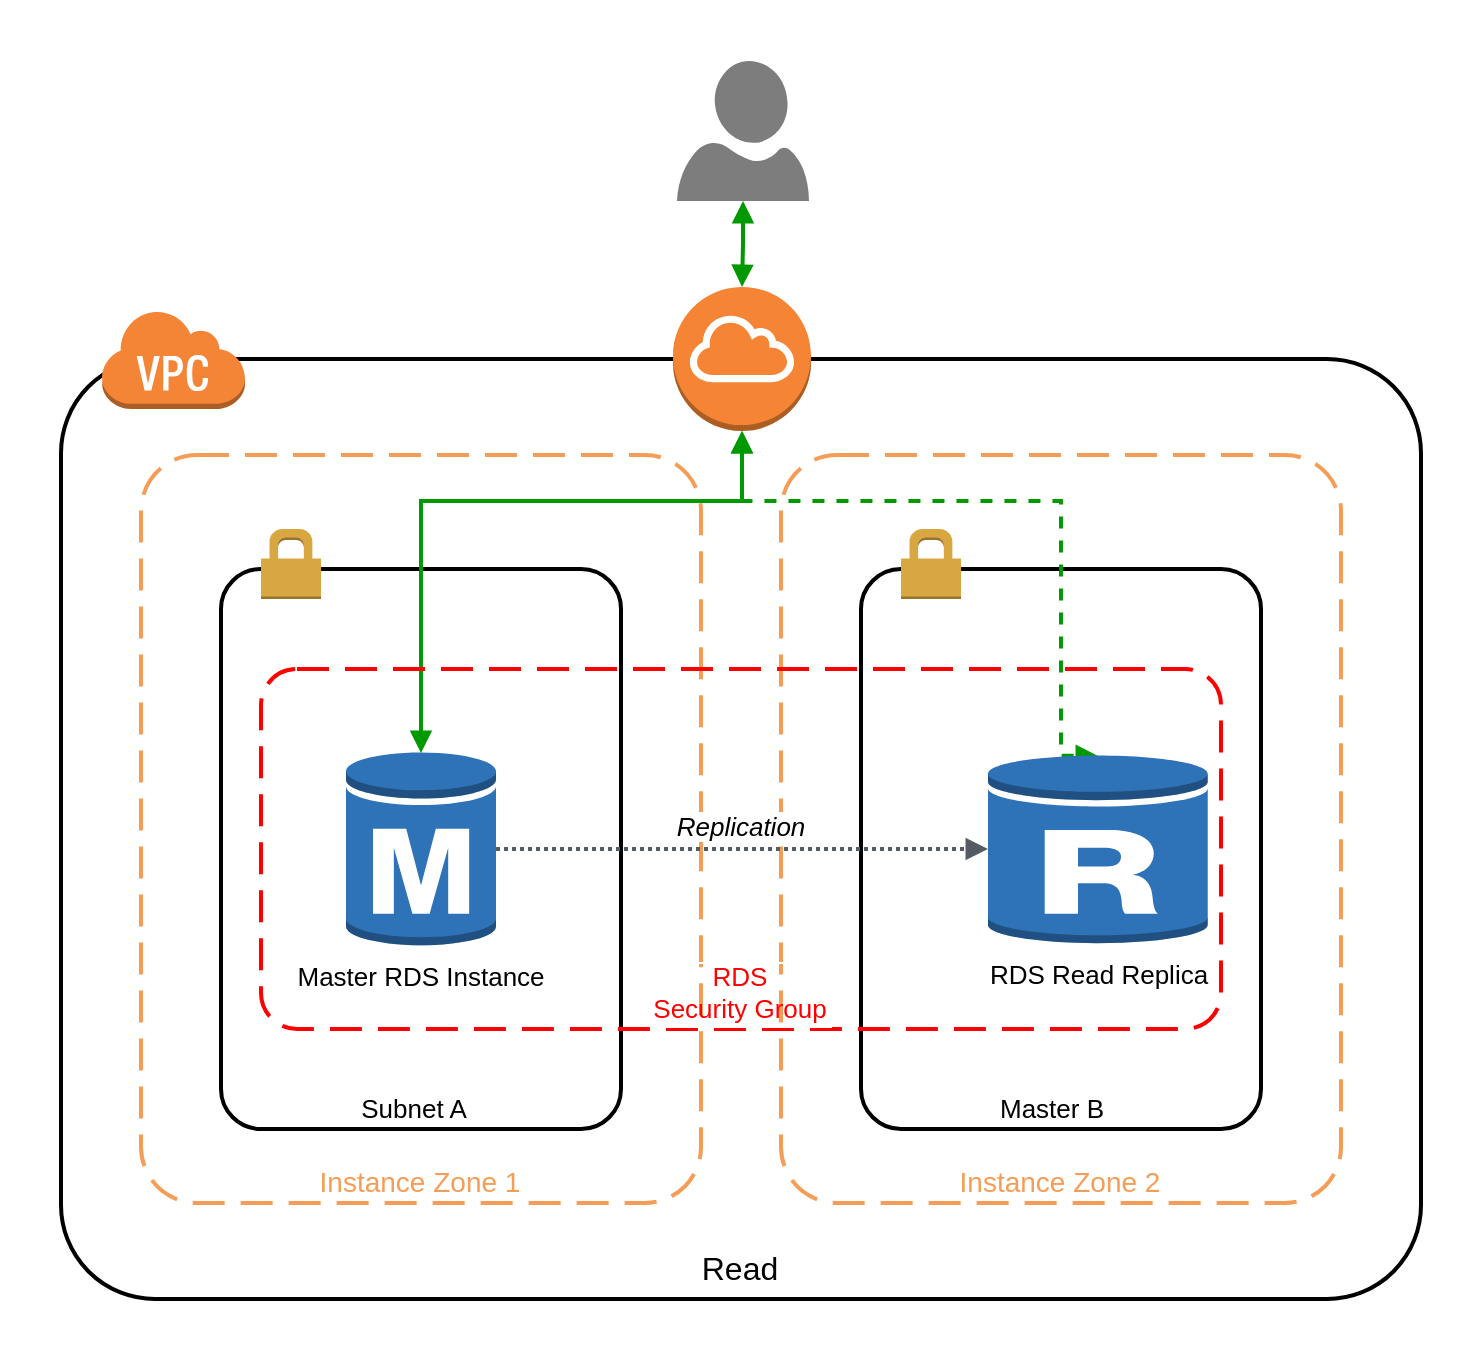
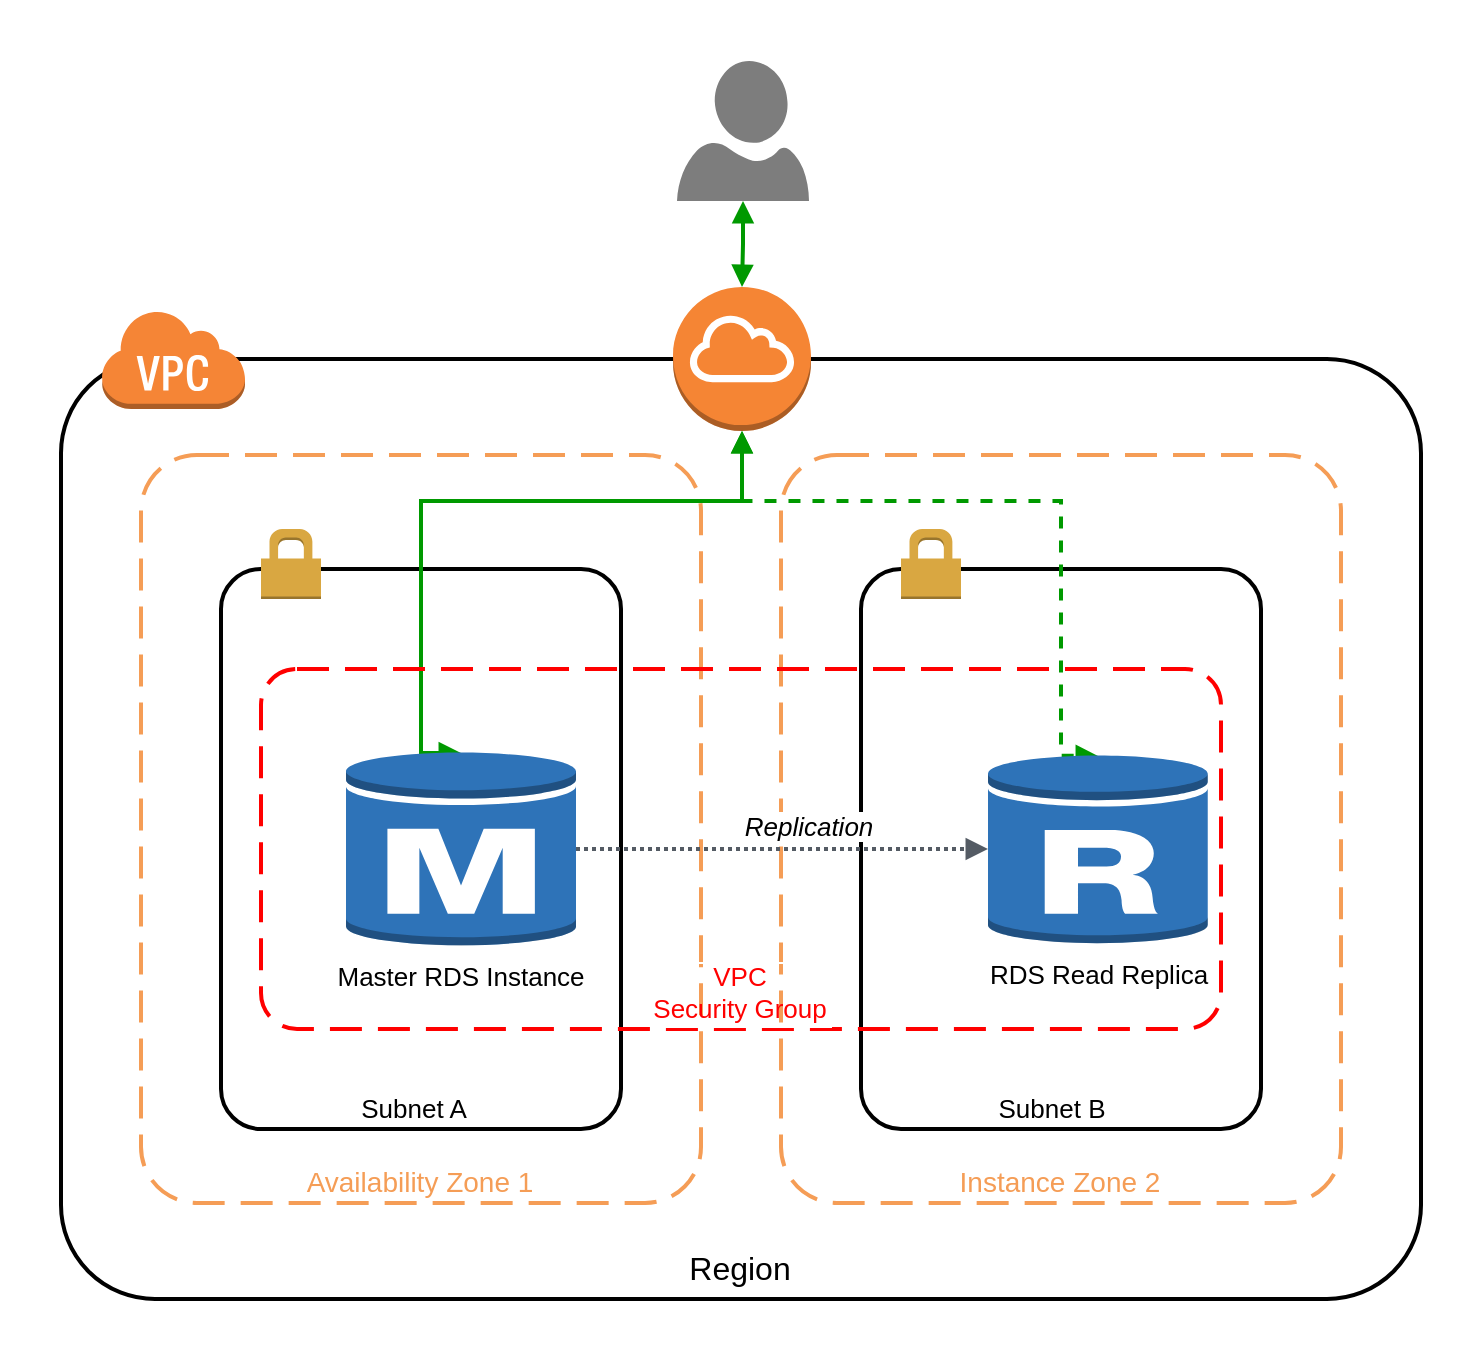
node "Master RDS Instance": size 150x200 -> 230x200
node "RDS Security Group": label "RDS Security Group" -> "VPC Security Group"
node "Master B": label "Master B" -> "Subnet B"
node "Instance Zone 1": label "Instance Zone 1" -> "Availability Zone 1"
node "Read": label "Read" -> "Region"
